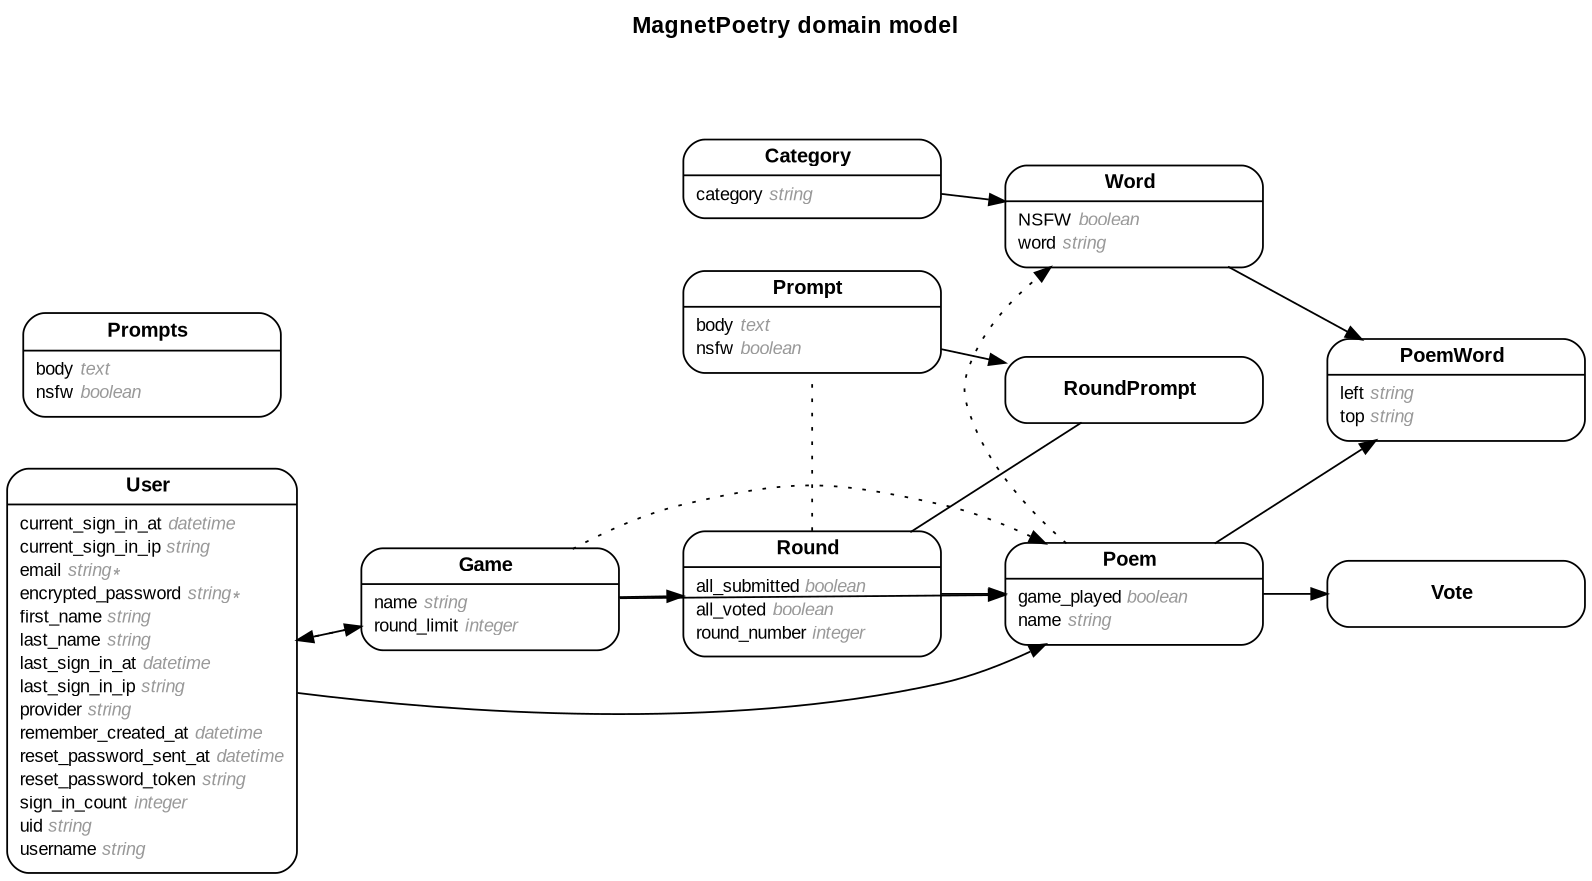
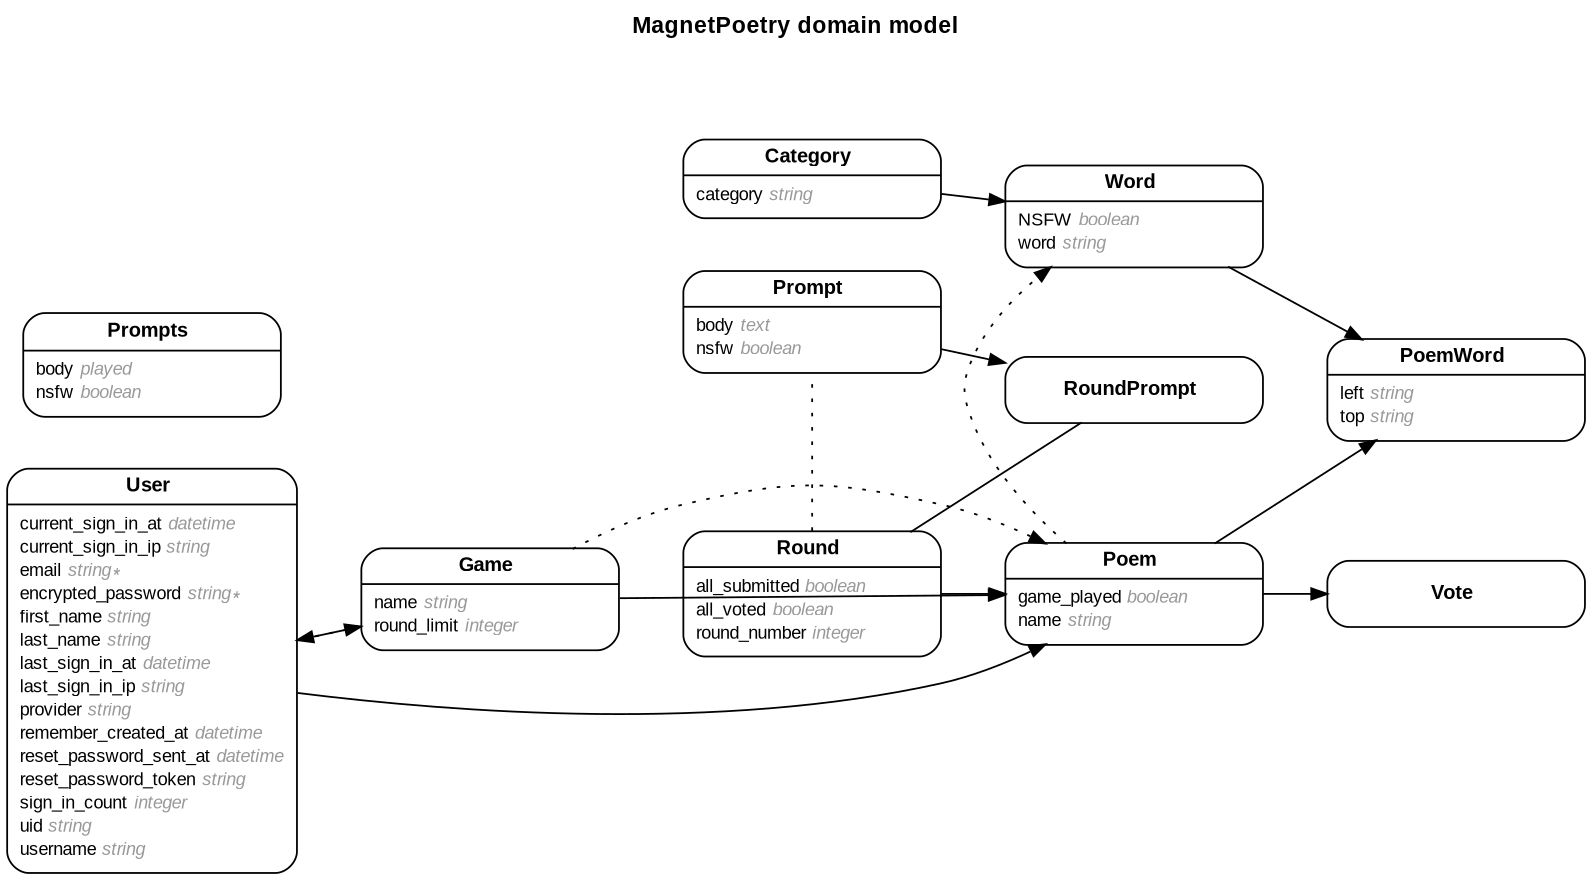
node "Prompts": text "text" -> "played"
edge "Round" -- "Game": removed
